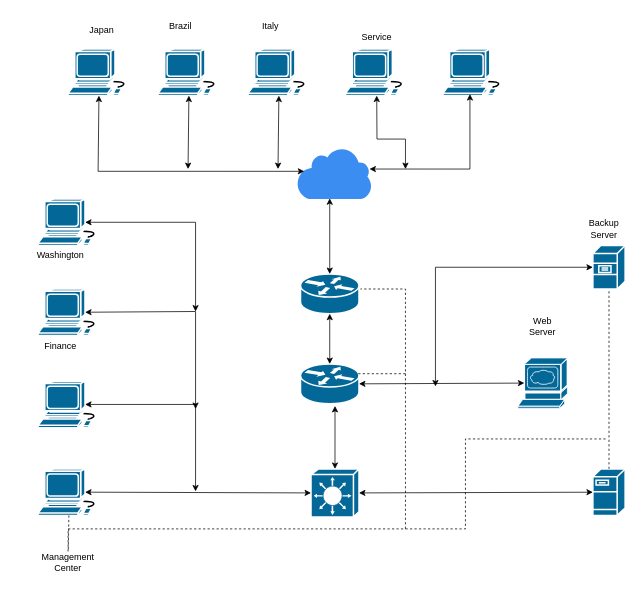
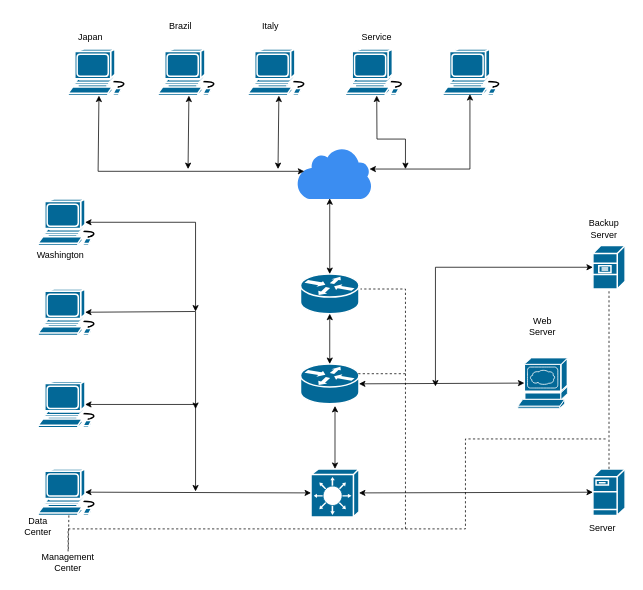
node "Japan": moved (102, 30) -> (90, 38)
node "Finance": removed
node "Data Center": added
node "Server": added
